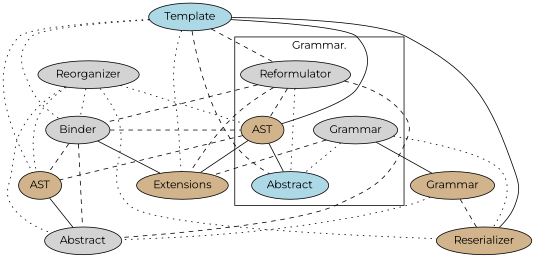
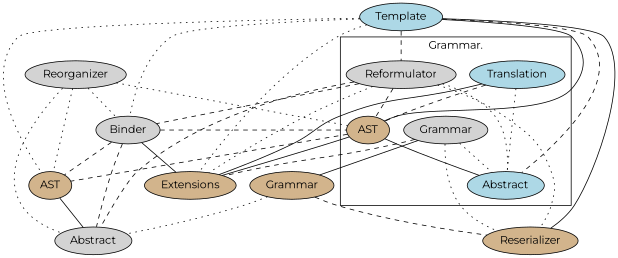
node "Translation": added
edge "Reformulator" -- "Extensions": style dashed -> dotted
edge "Reorganizer" -- "Reserializer": now "Reformulator" -- "Reserializer"
